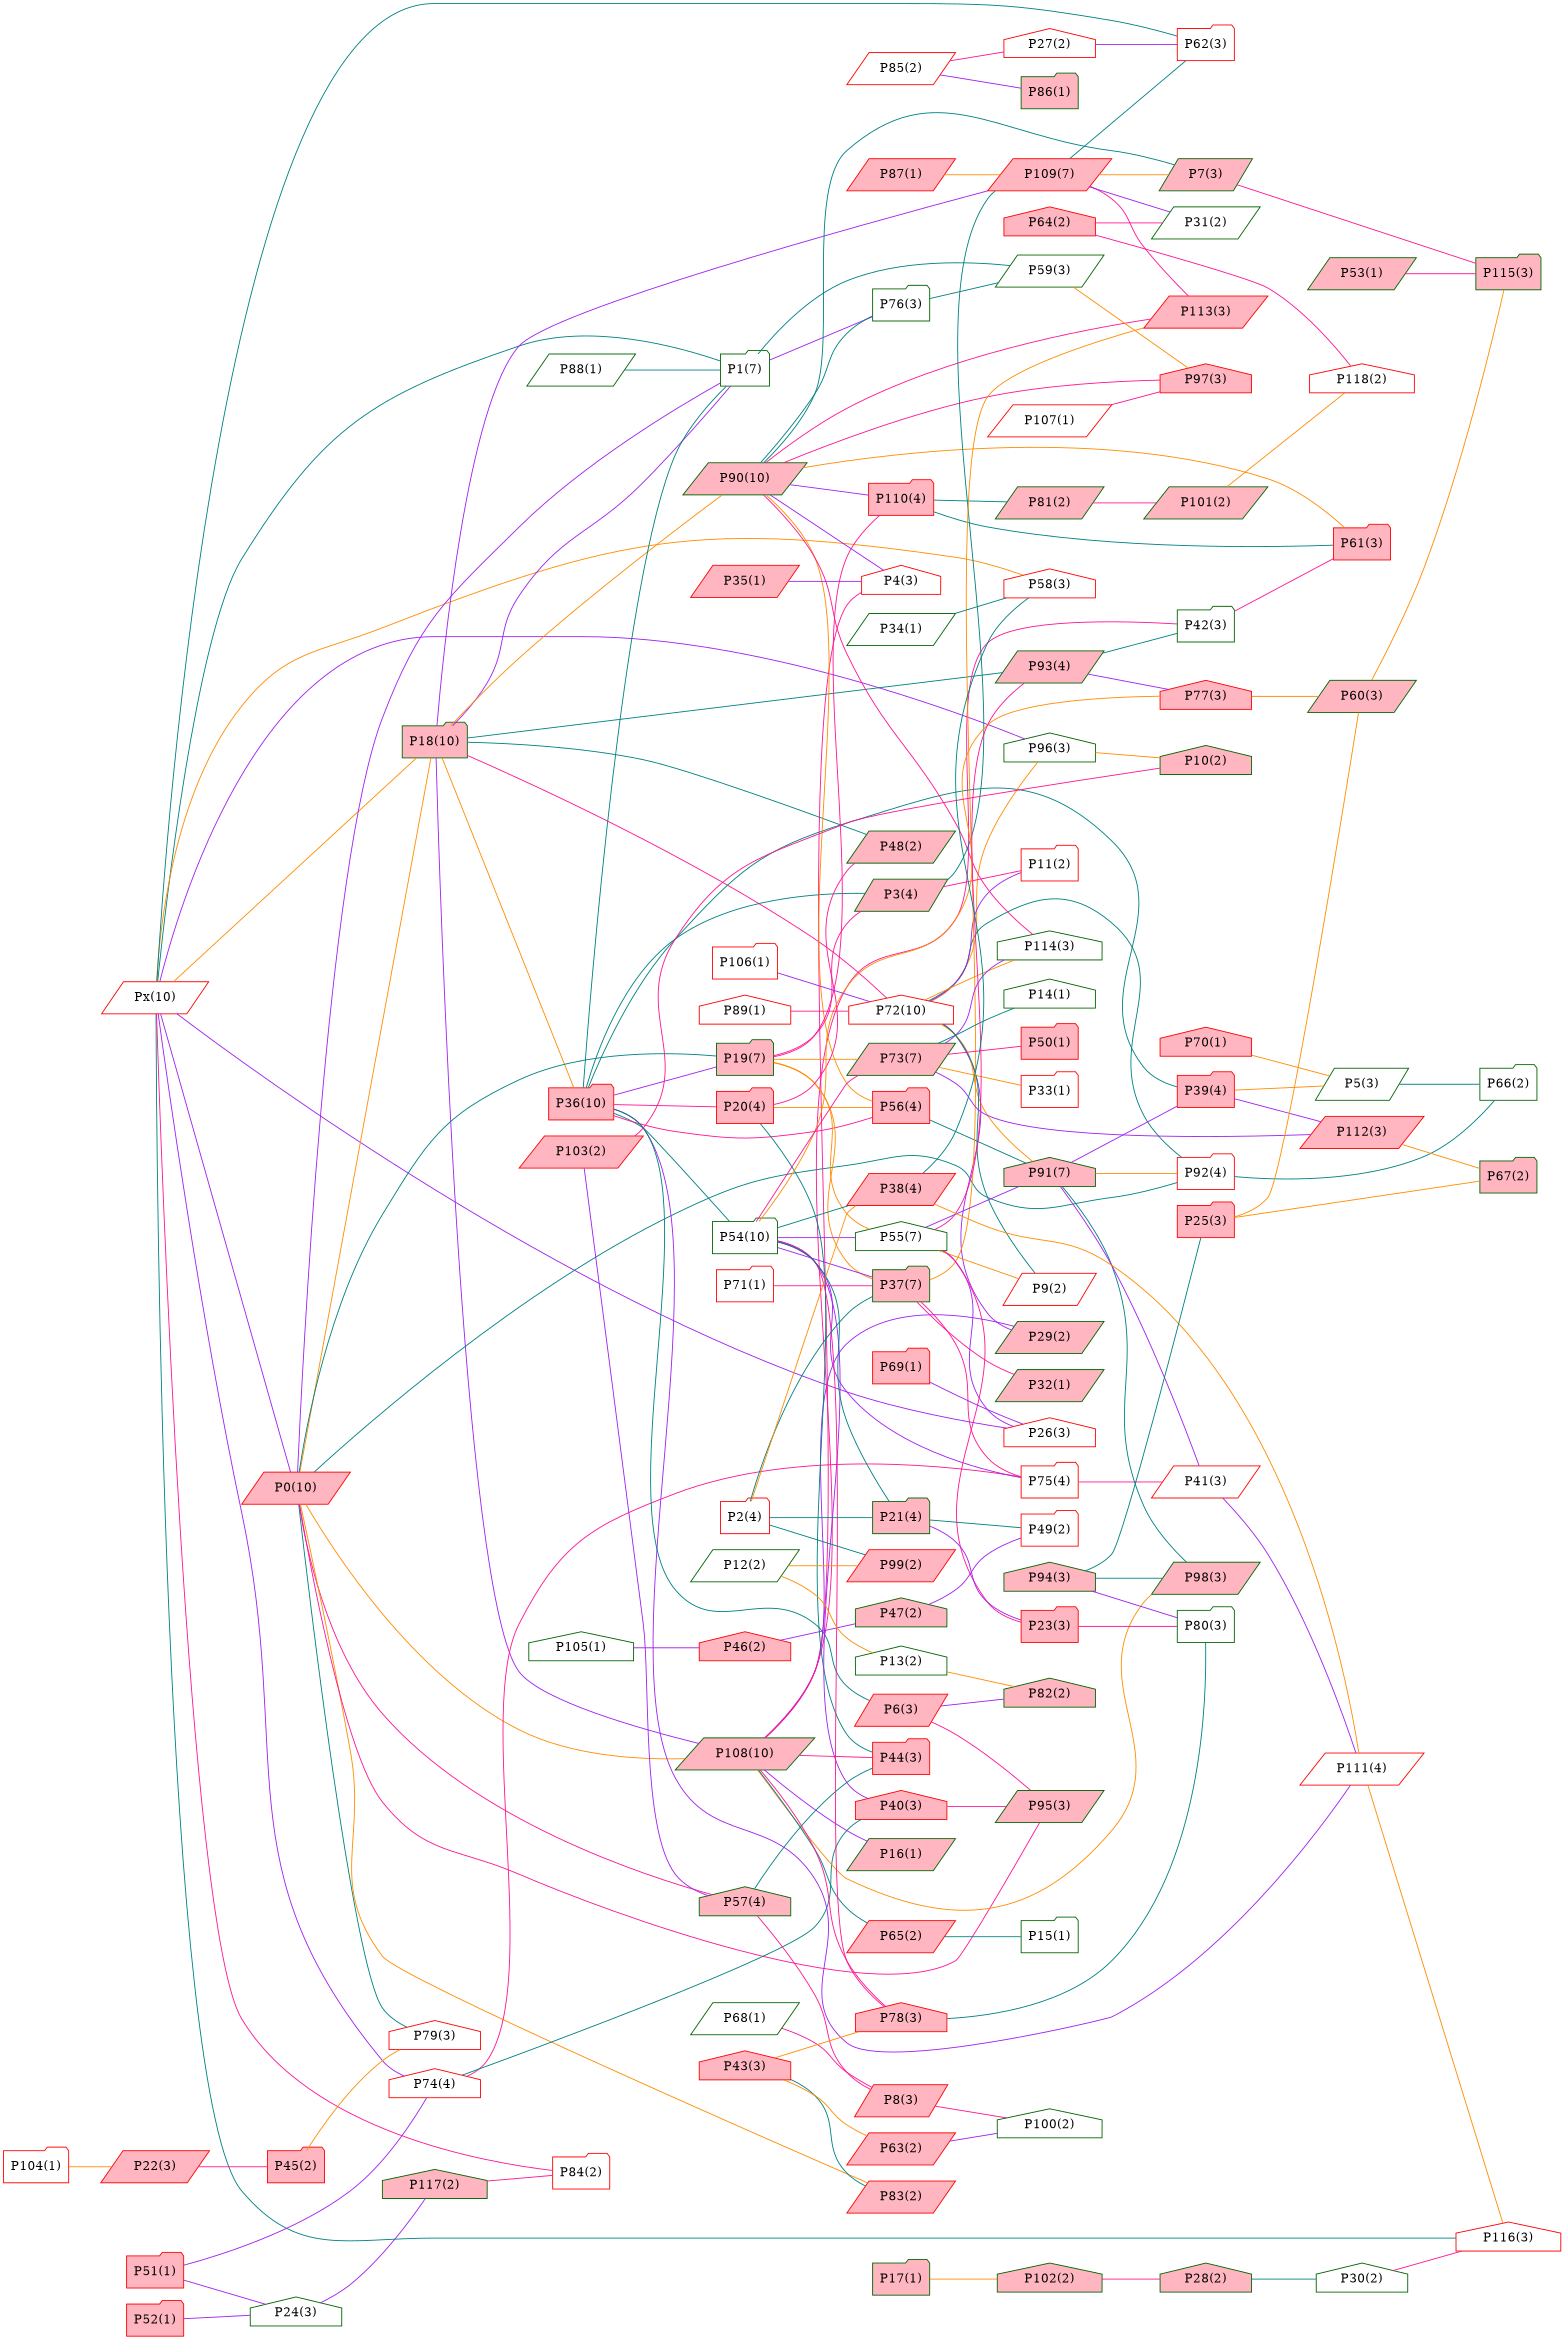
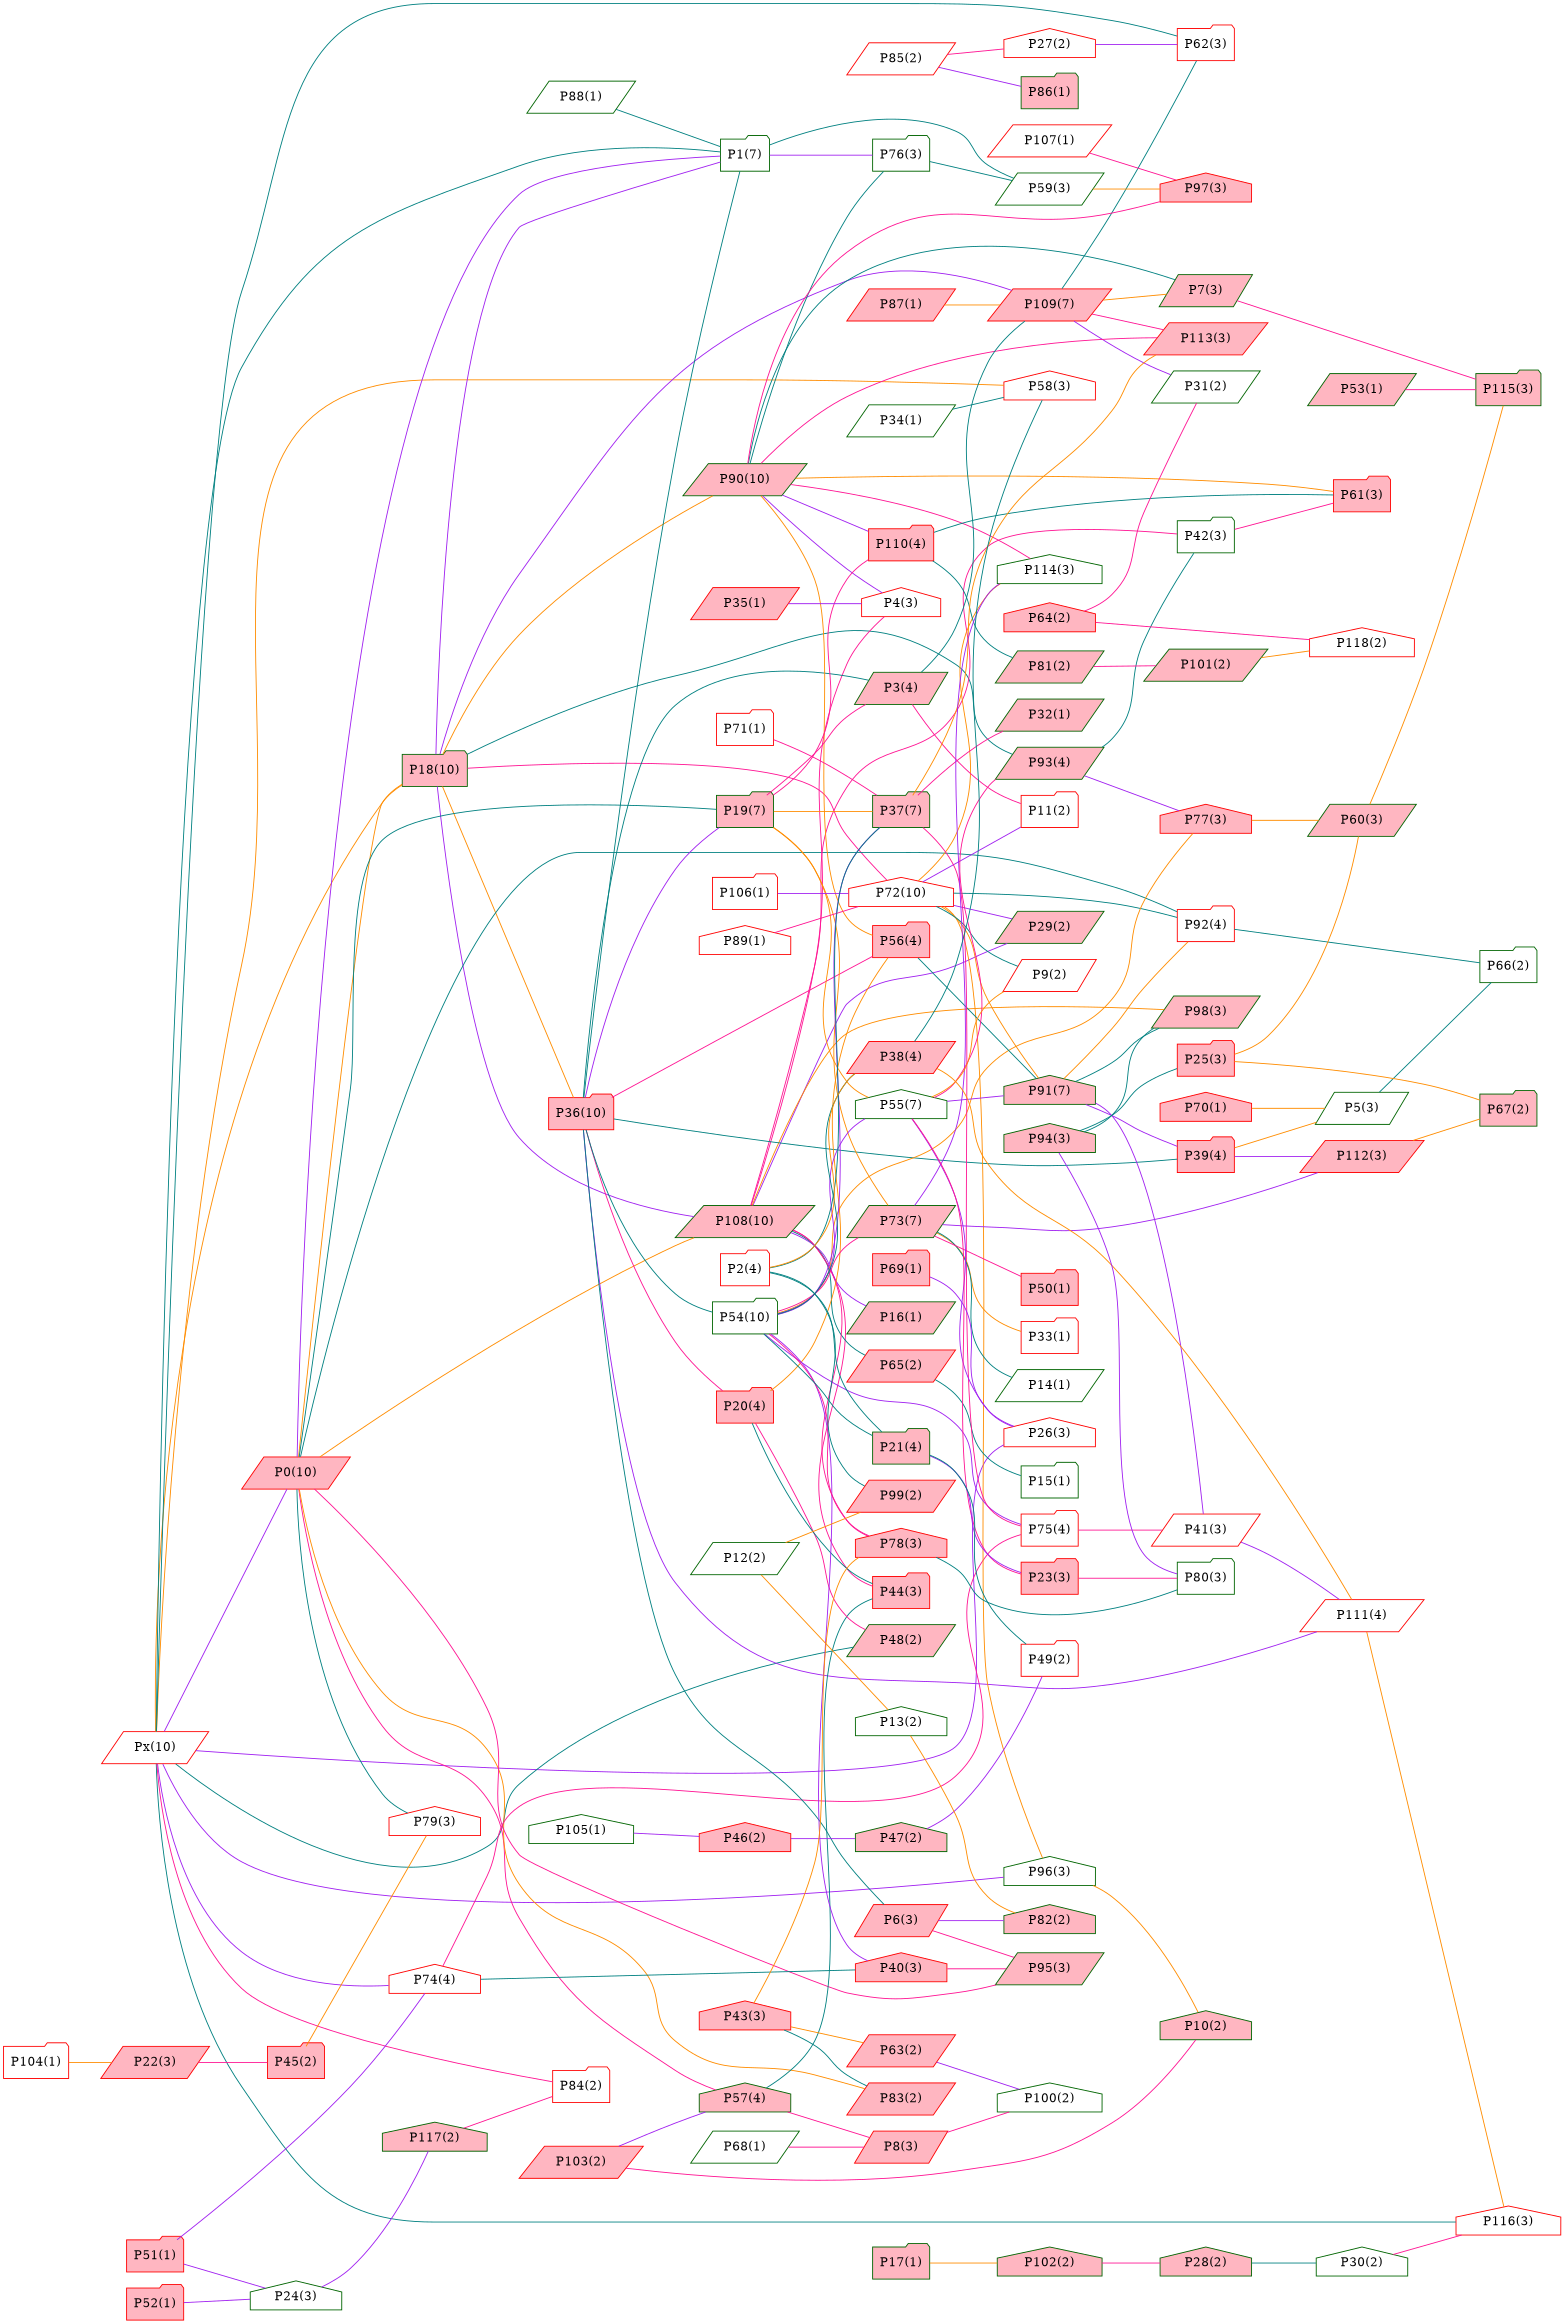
edge "P18(10)" -- "P48(2)": now "Px(10)" -- "P48(2)"
node "P14(1)": shape house -> parallelogram
